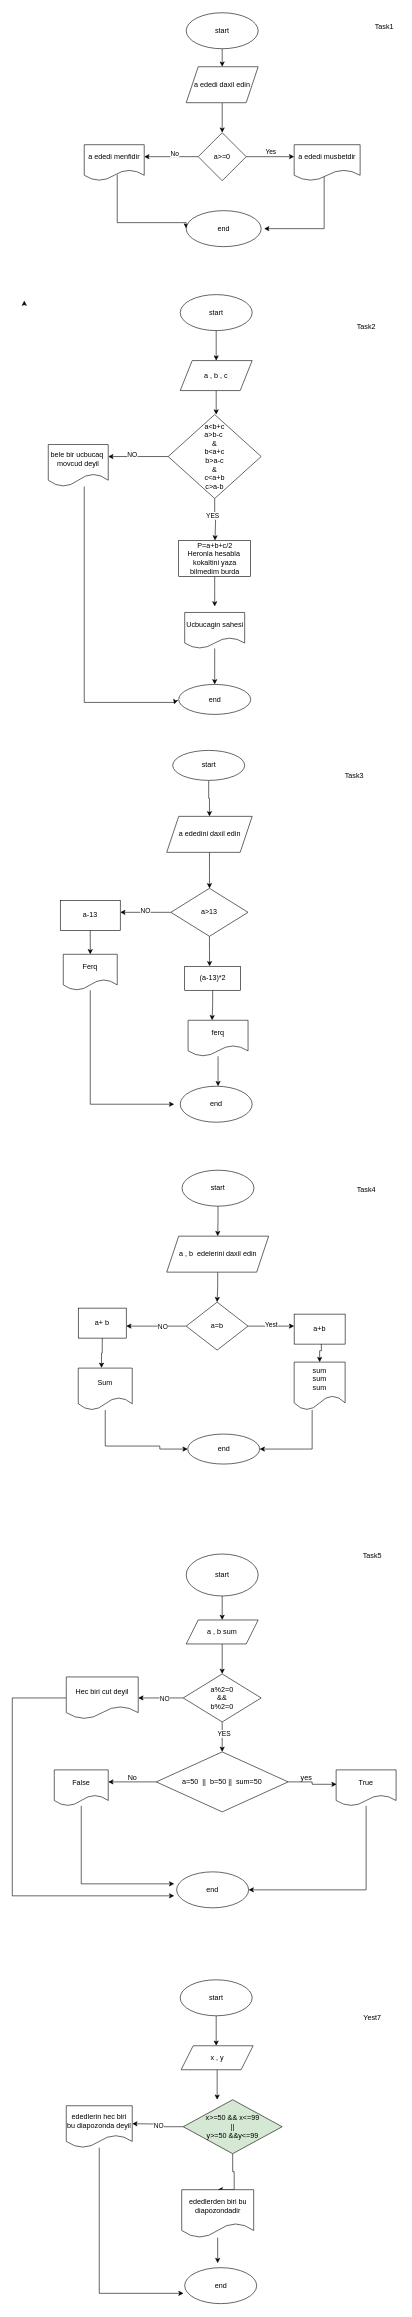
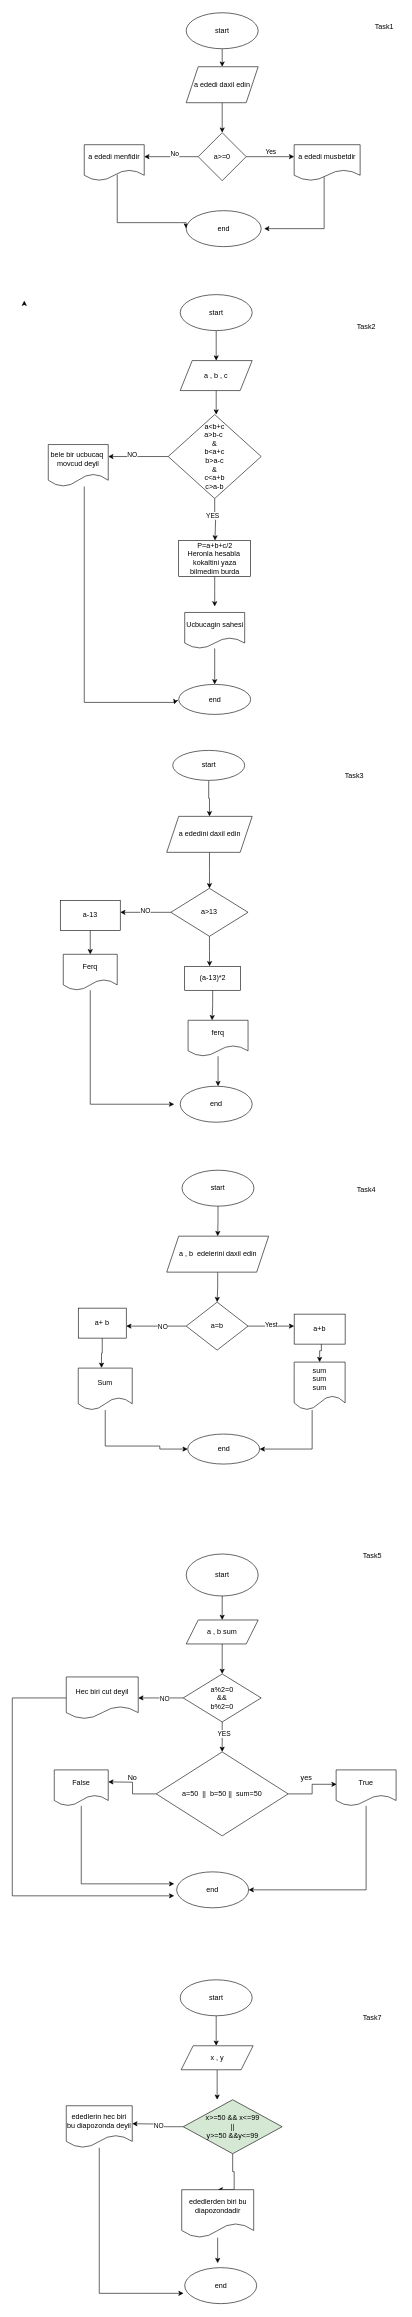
node "a=50 || b=50 || sum=50": size 132x60 -> 132x84
node "Yest7": label "Yest7" -> "Task7"
